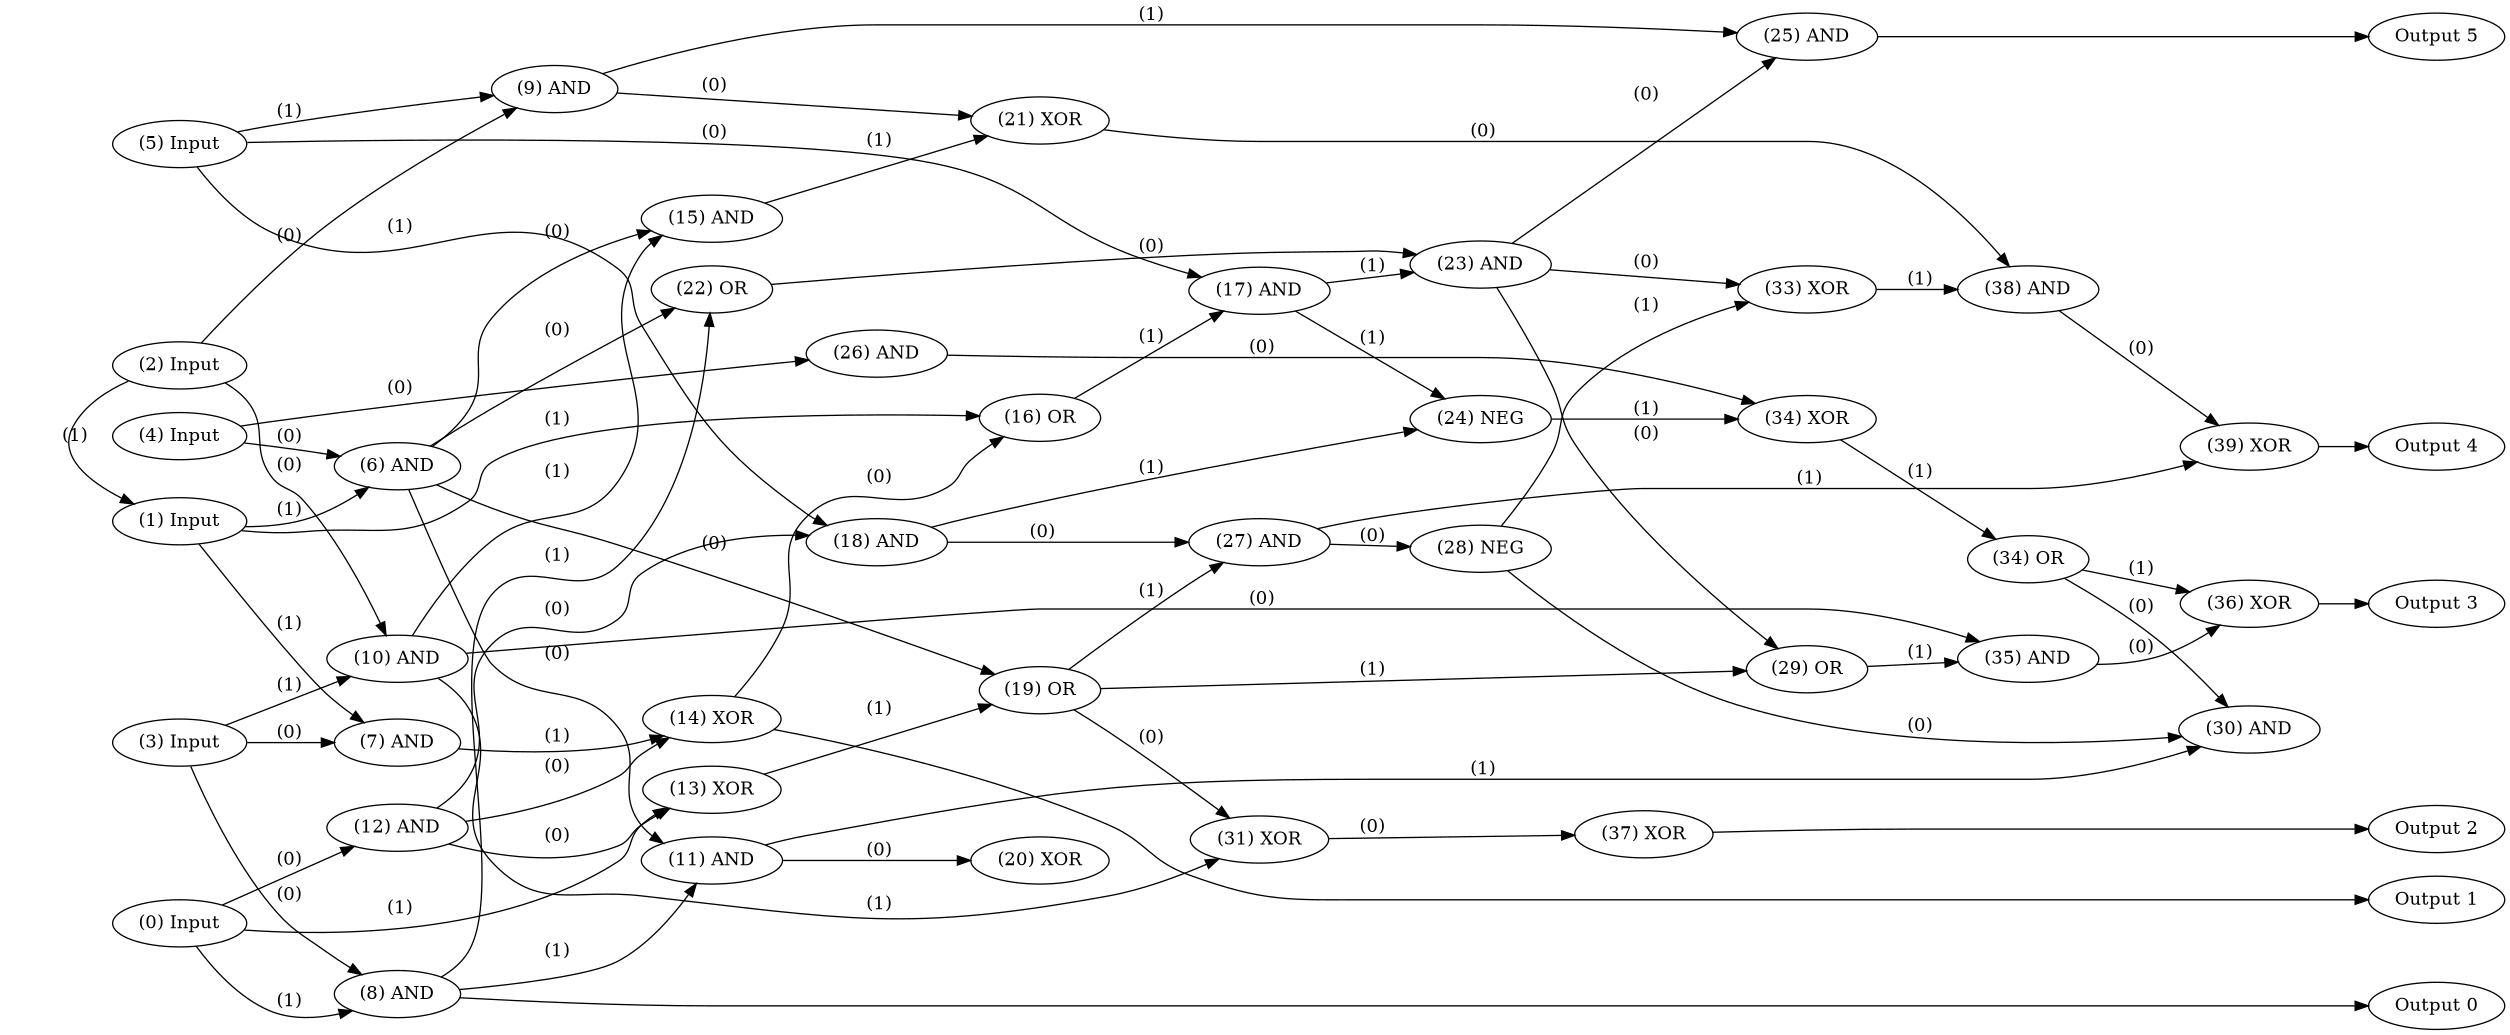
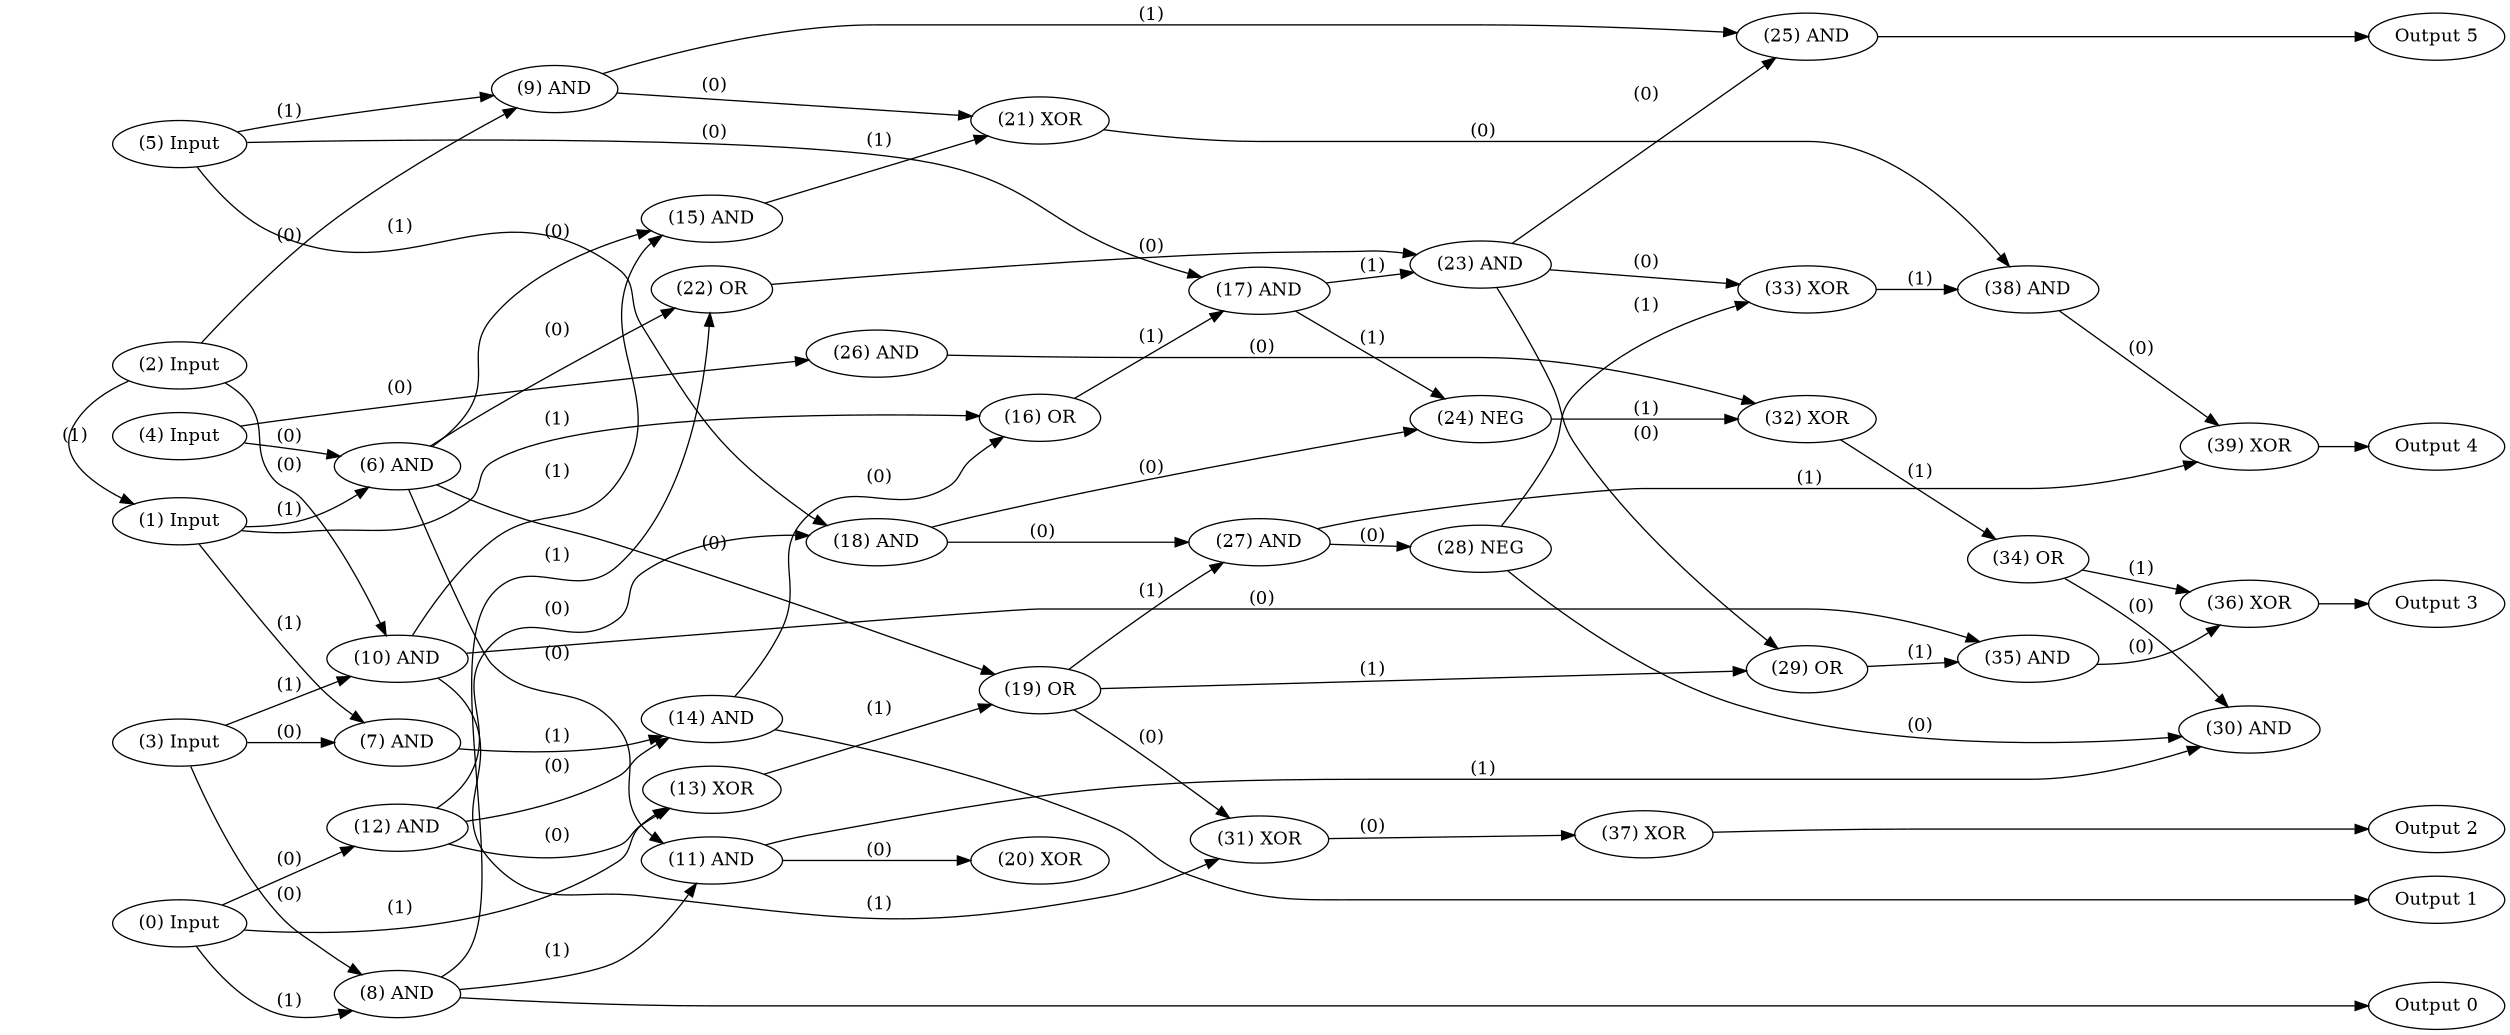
node "(34) XOR": label "(34) XOR" -> "(32) XOR"
edge "(18) AND" -> "(24) NEG": label " (1)" -> " (0)"
node "(14) XOR": label "(14) XOR" -> "(14) AND"
